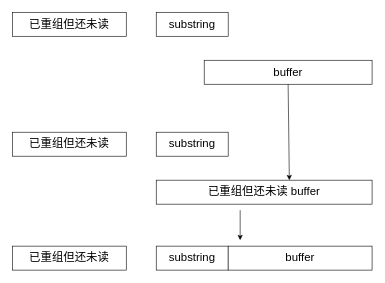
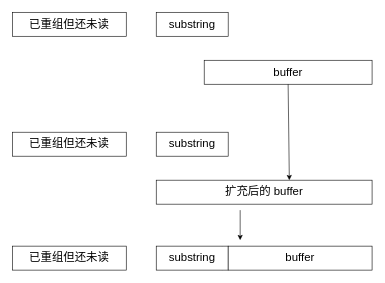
node "已重组但还未读 buffer": label "已重组但还未读 buffer" -> "扩充后的 buffer"
